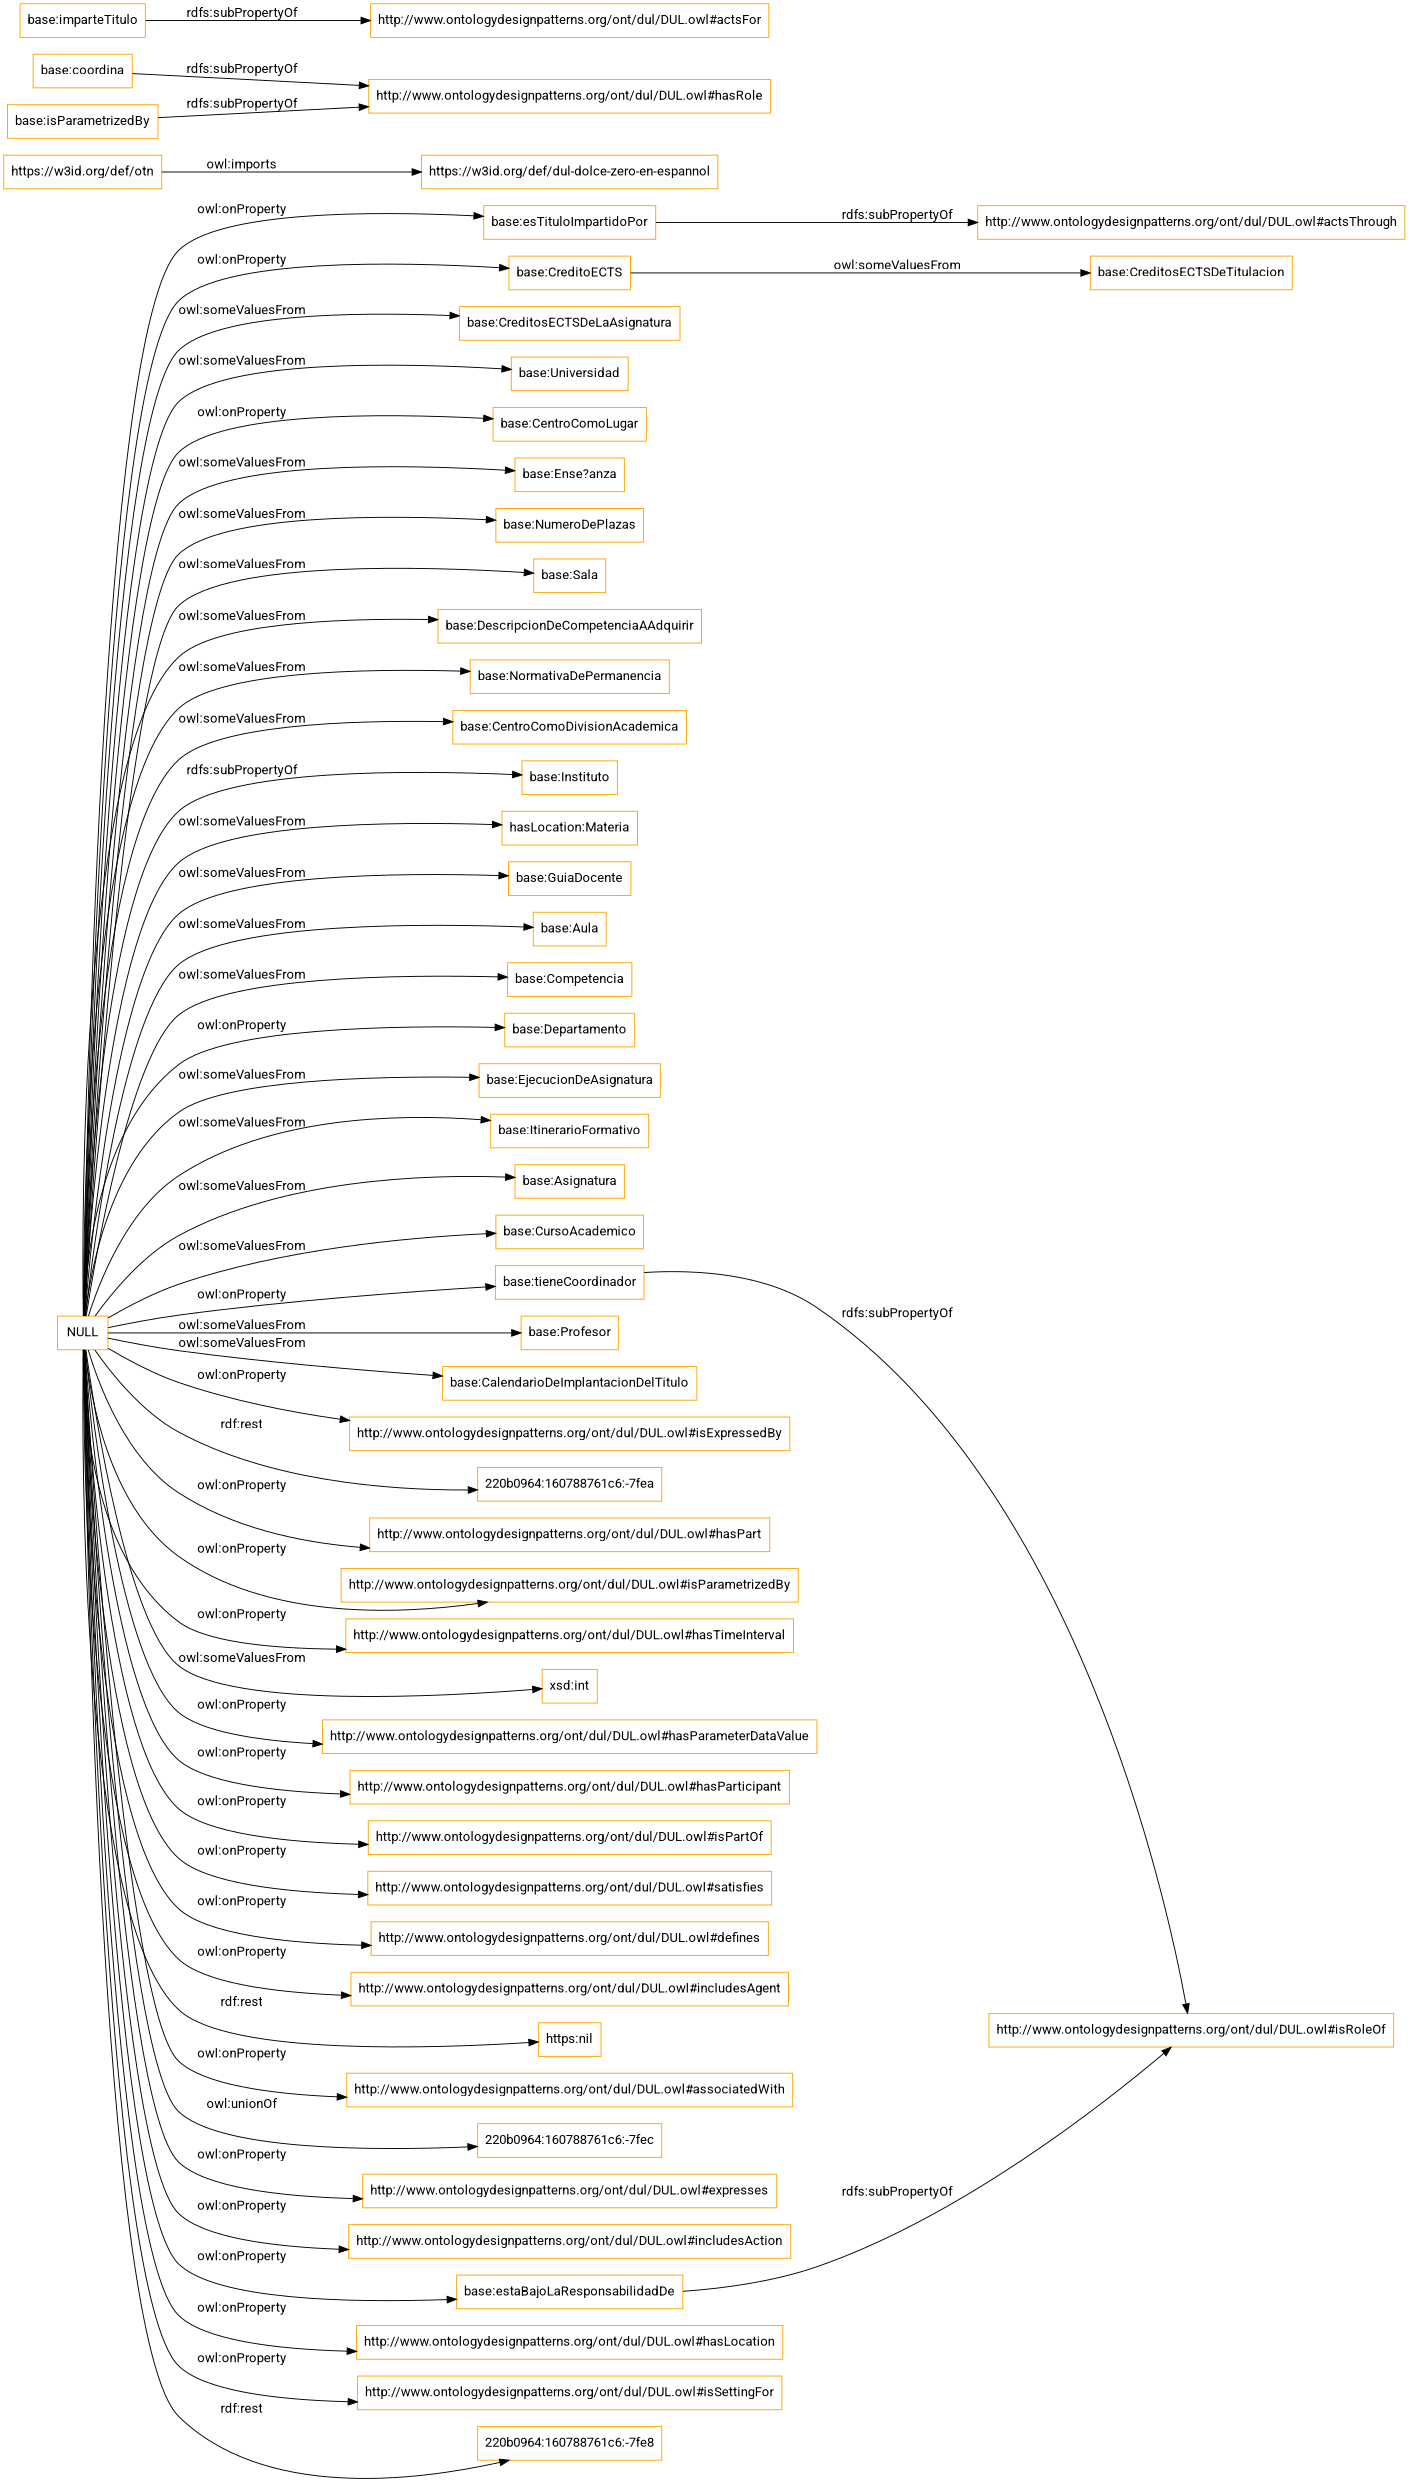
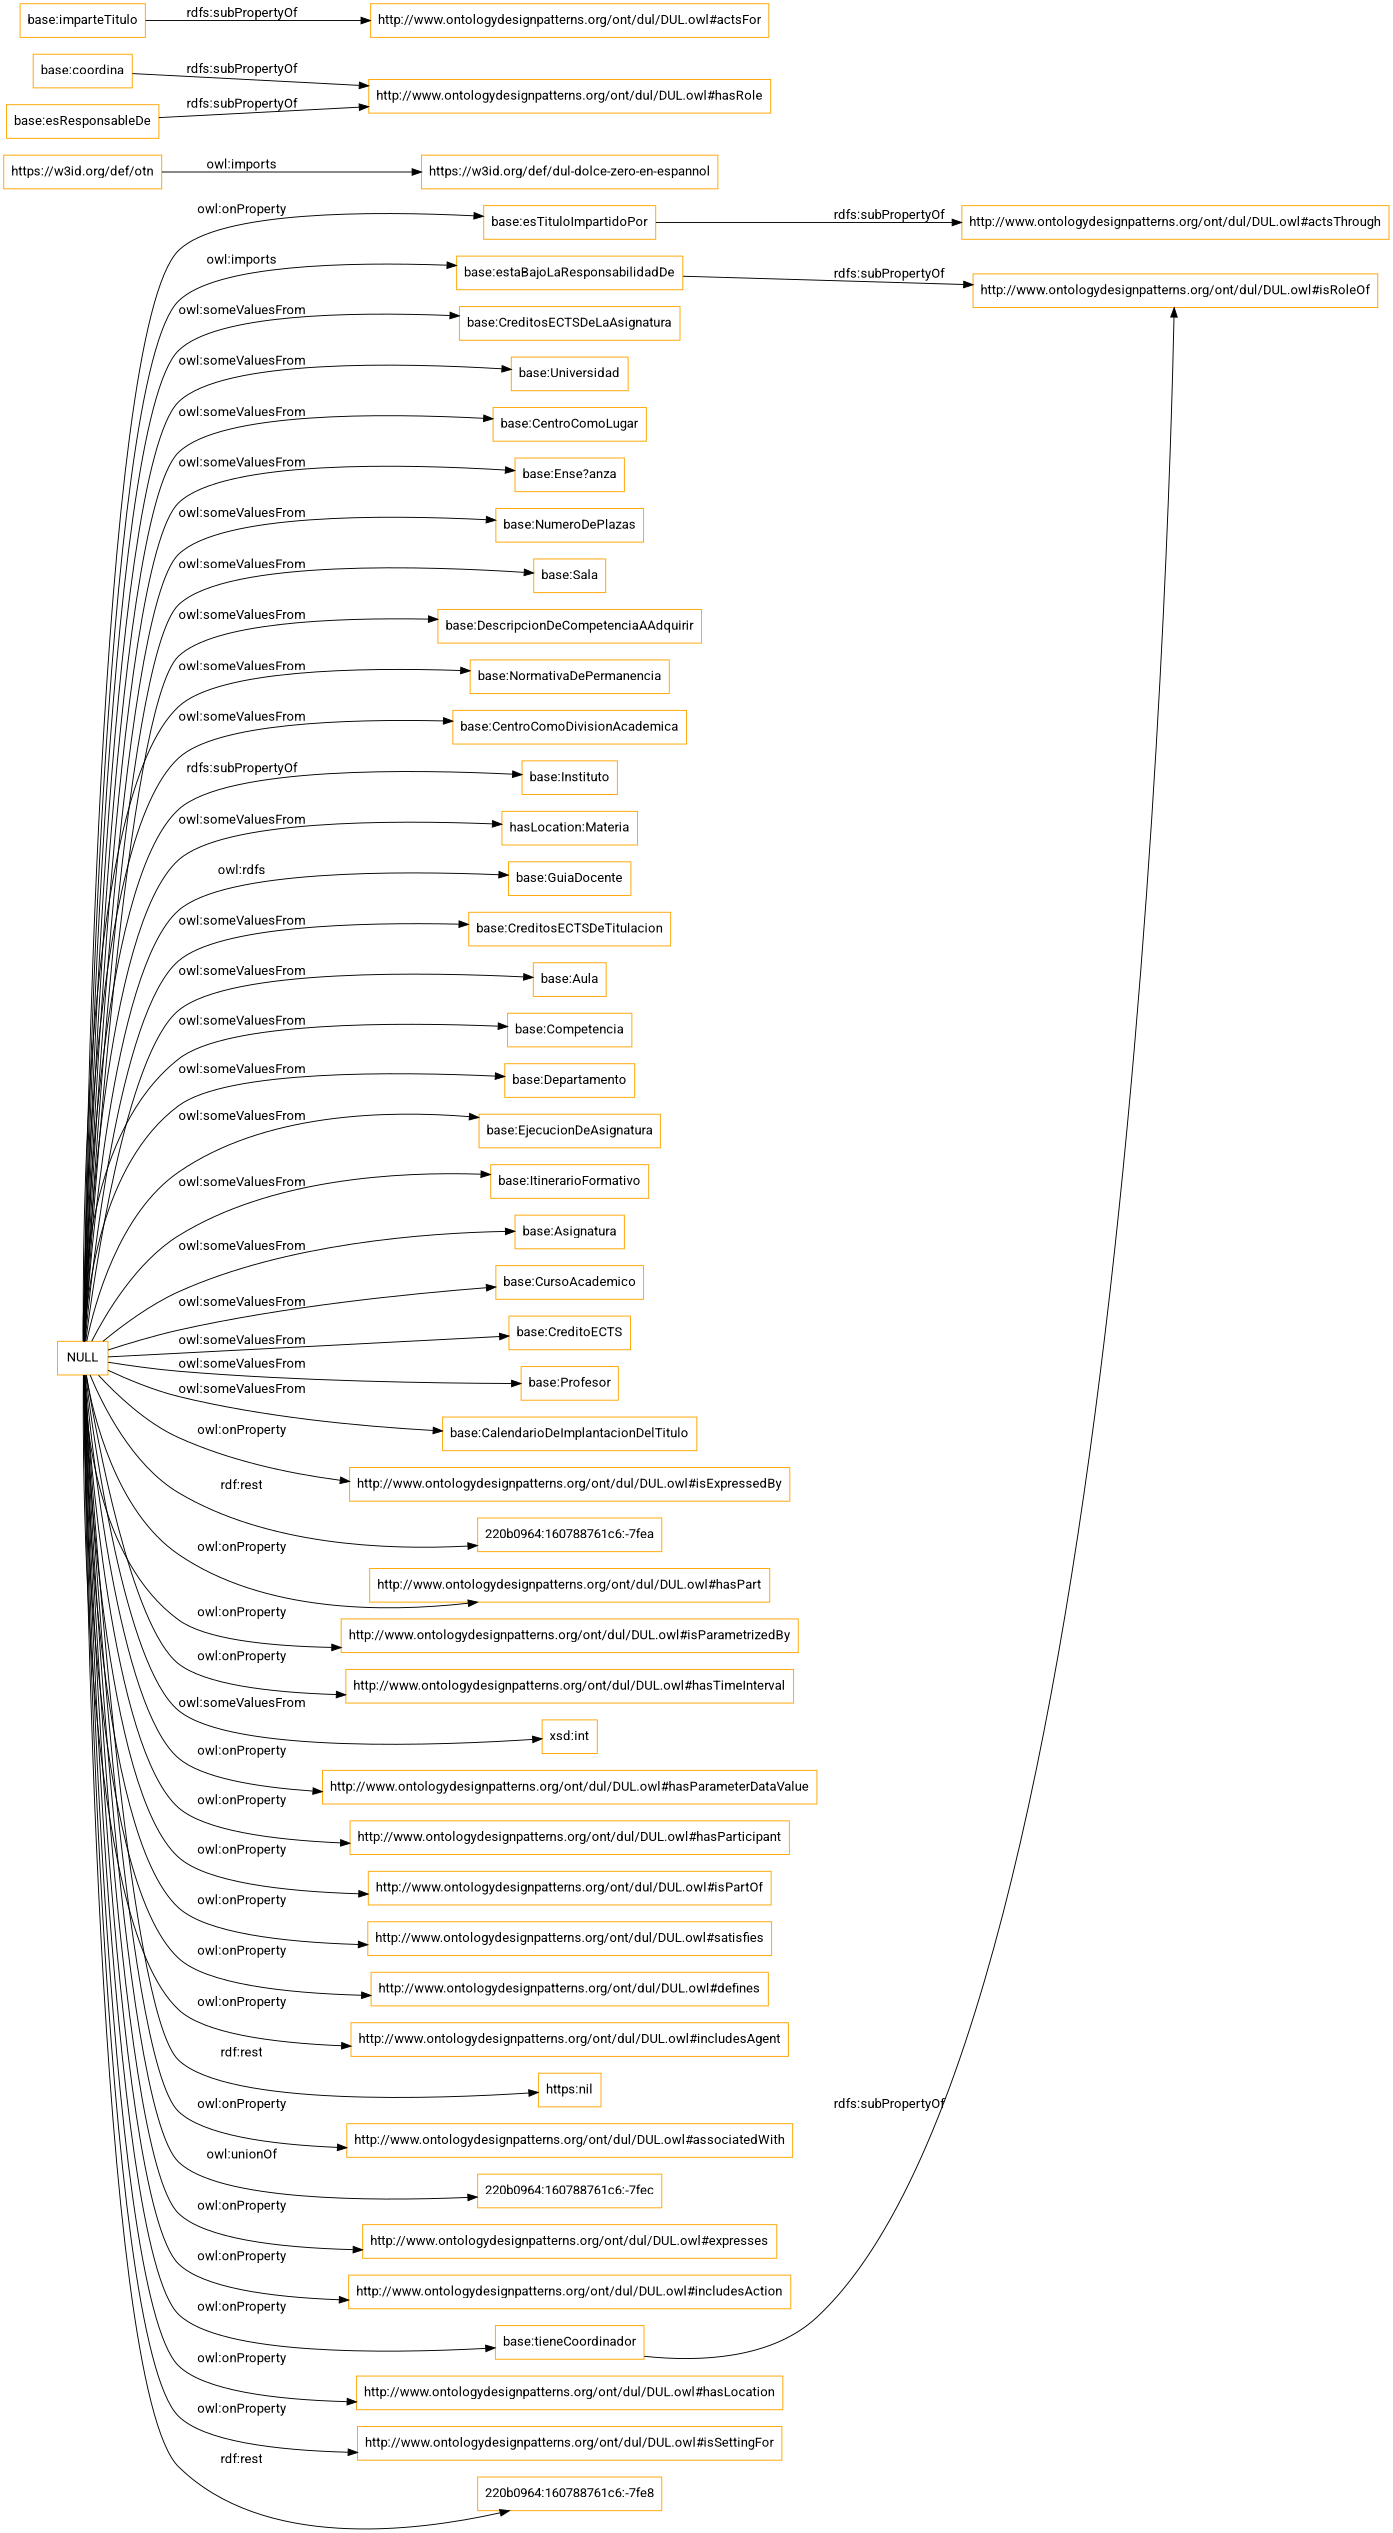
node "base:isParametrizedBy": label "base:isParametrizedBy" -> "base:esResponsableDe"
edge "NULL" -> "base:CreditoECTS": label "owl:onProperty" -> "owl:someValuesFrom"
edge "base:CreditoECTS" -> "base:CreditosECTSDeTitulacion": now "NULL" -> "base:CreditosECTSDeTitulacion"
edge "NULL" -> "base:CentroComoLugar": label "owl:onProperty" -> "owl:someValuesFrom"
edge "NULL" -> "base:GuiaDocente": label "owl:someValuesFrom" -> "owl:rdfs"
edge "NULL" -> "base:Departamento": label "owl:onProperty" -> "owl:someValuesFrom"
edge "NULL" -> "base:estaBajoLaResponsabilidadDe": label "owl:onProperty" -> "owl:imports"
